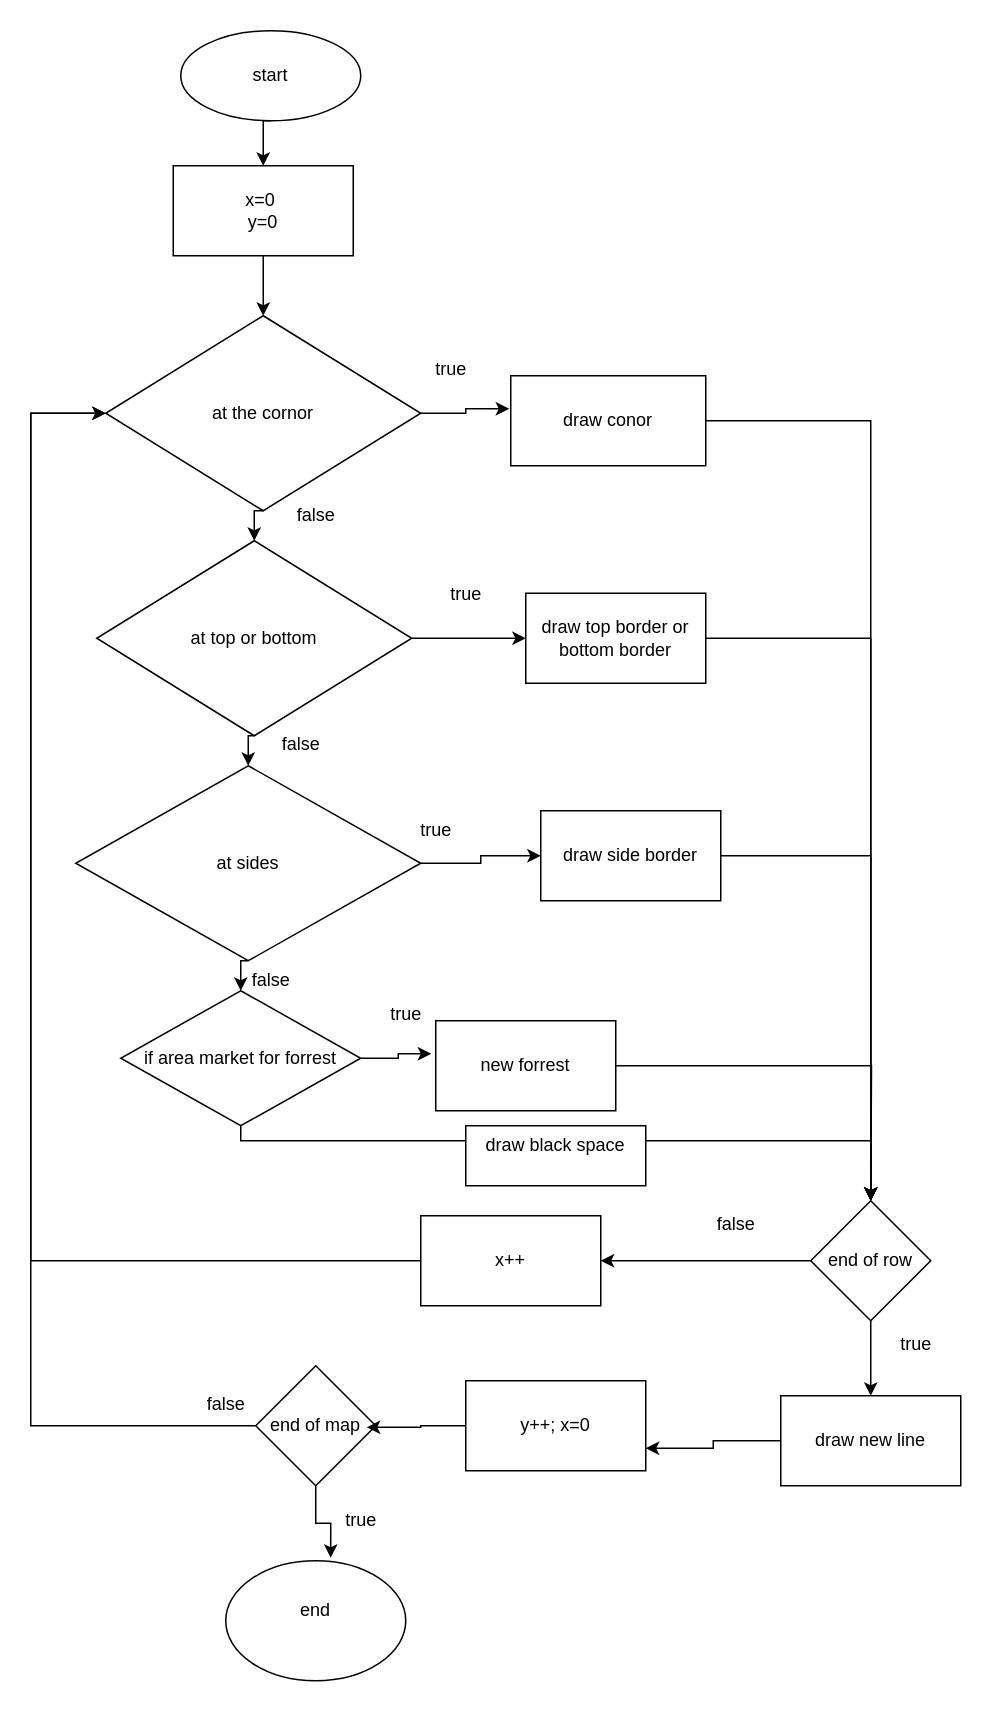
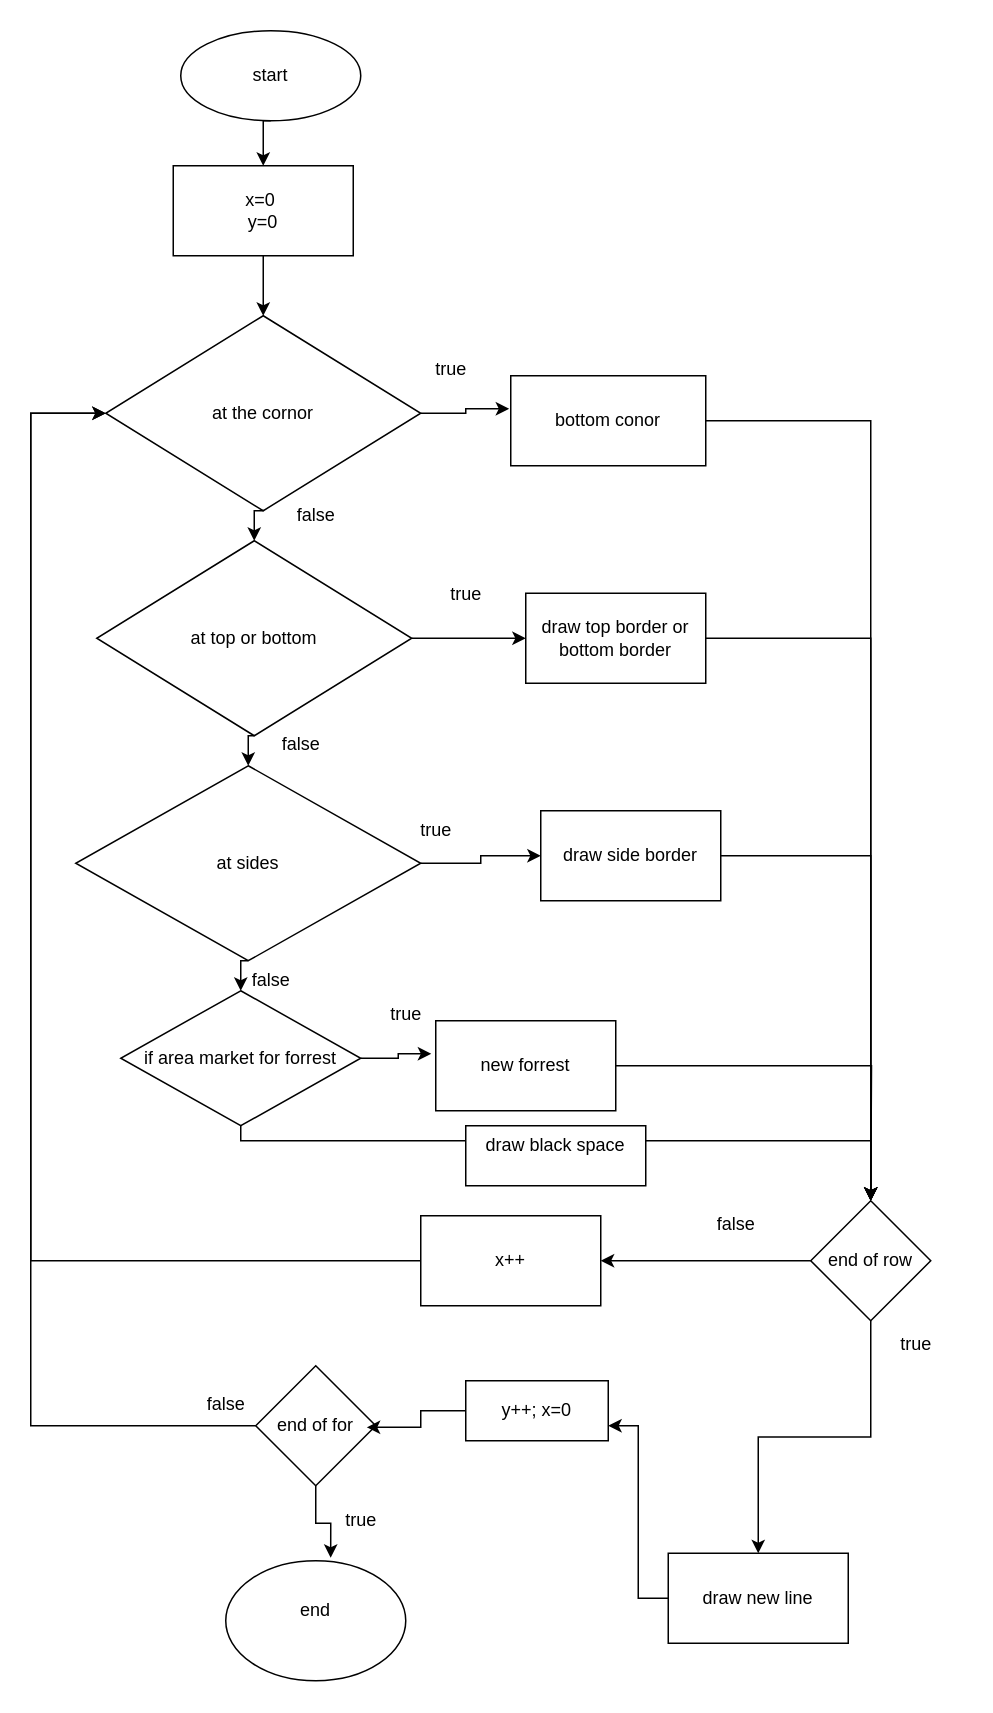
node "draw conor": label "draw conor" -> "bottom conor"
node "end of map": label "end of map" -> "end of for"
node "y++; x=0": size 180x90 -> 143x60
node "draw new line": moved (871, 1441) -> (758, 1598)
